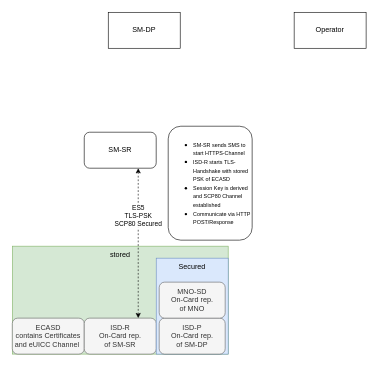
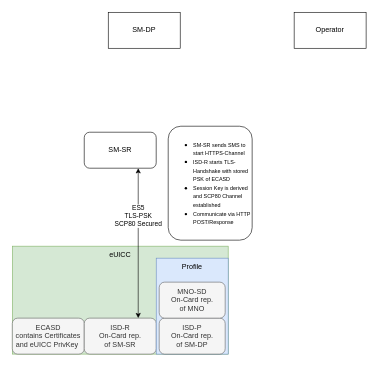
node "stored": label "stored" -> "eUICC"
node "Secured": label "Secured" -> "Profile"
edge "SM-SR" -- "ISD-R On-Card rep. of SM-SR": style dashed -> solid
node "ECASD contains Certificates and eUICC Channel": label "ECASD contains Certificates and eUICC Channel" -> "ECASD contains Certificates and eUICC PrivKey"
